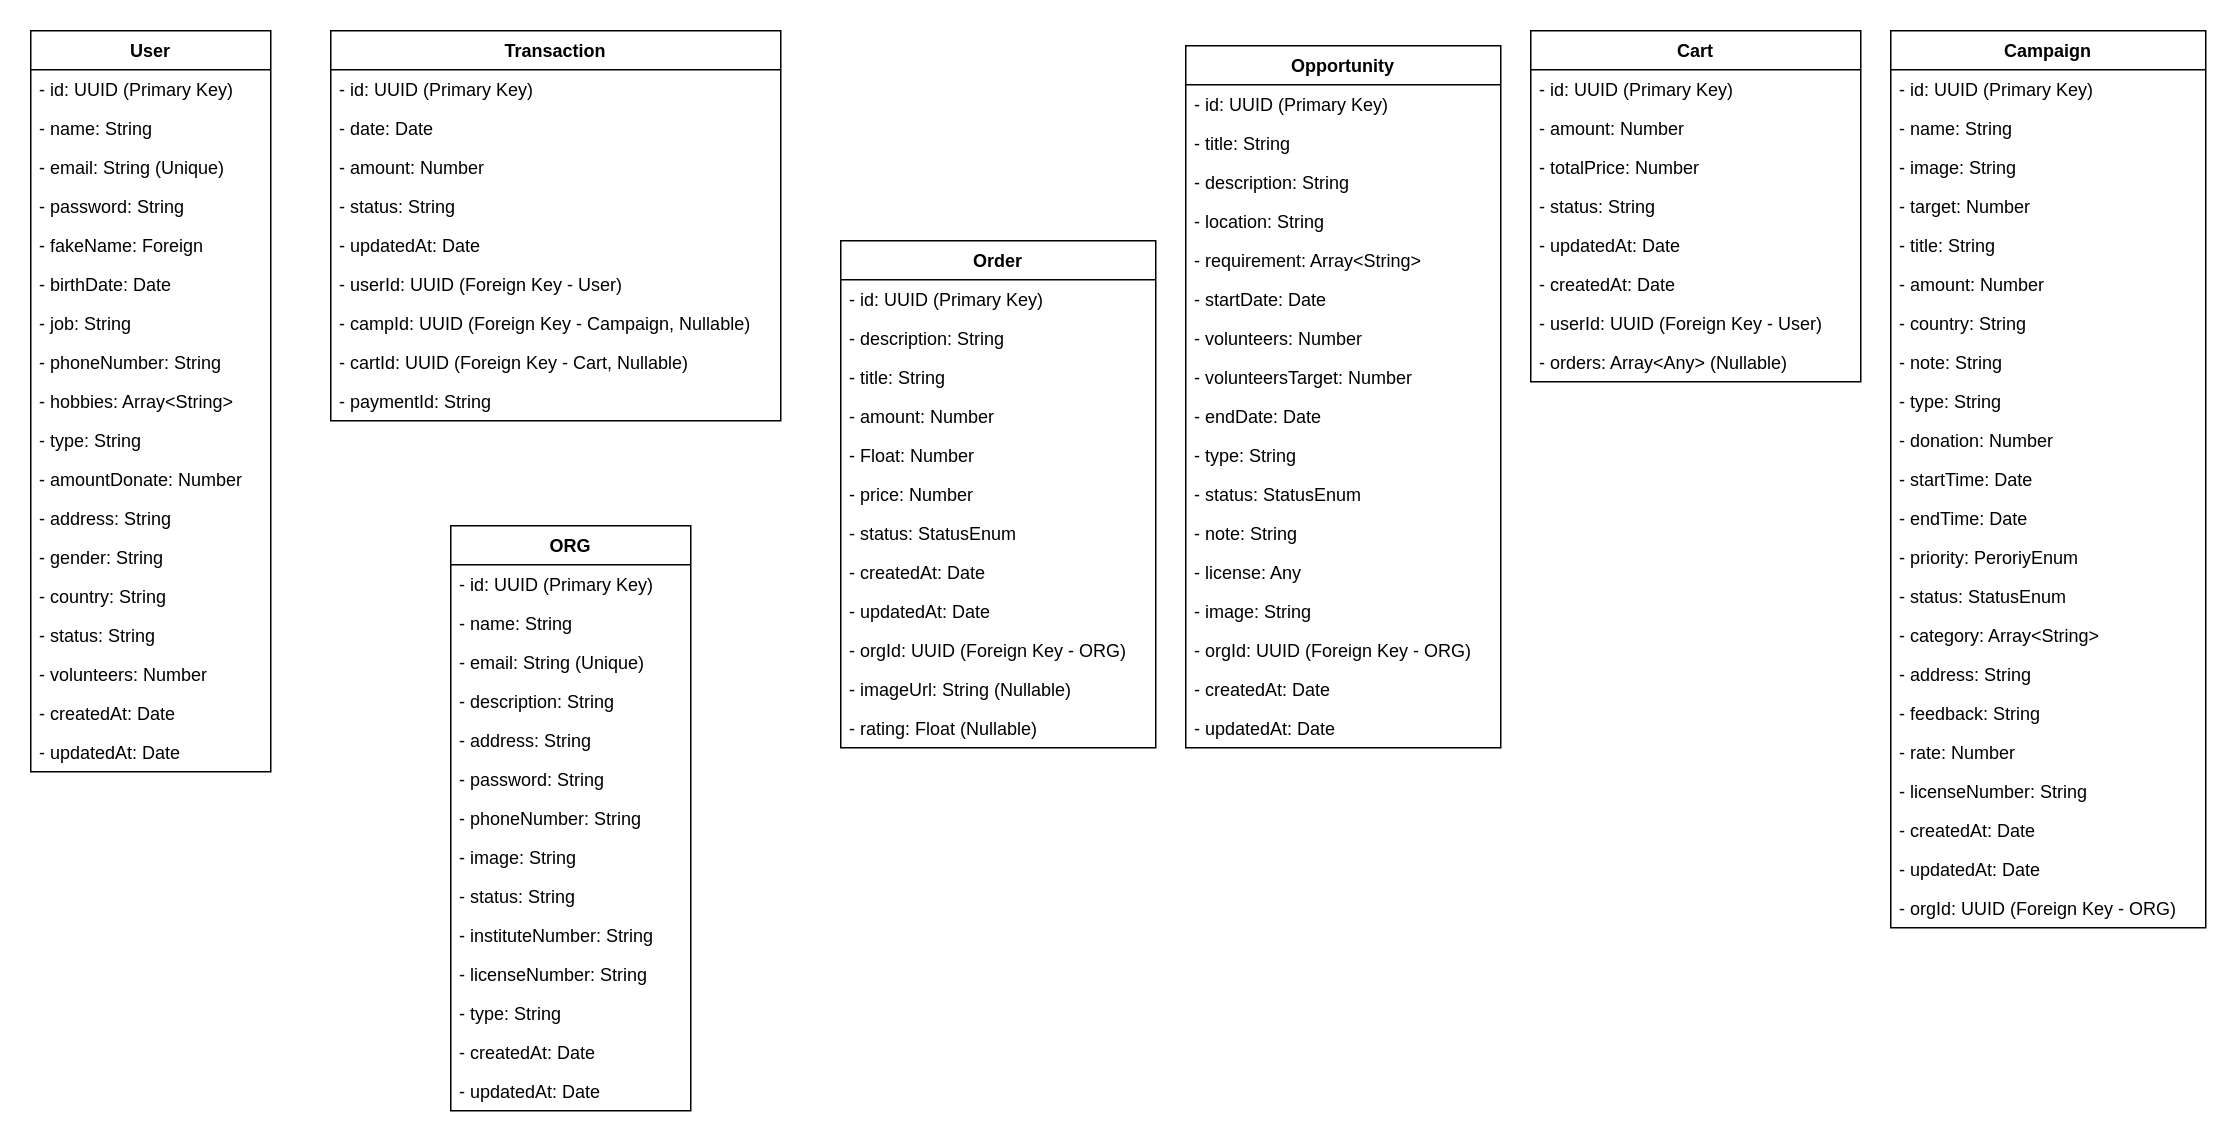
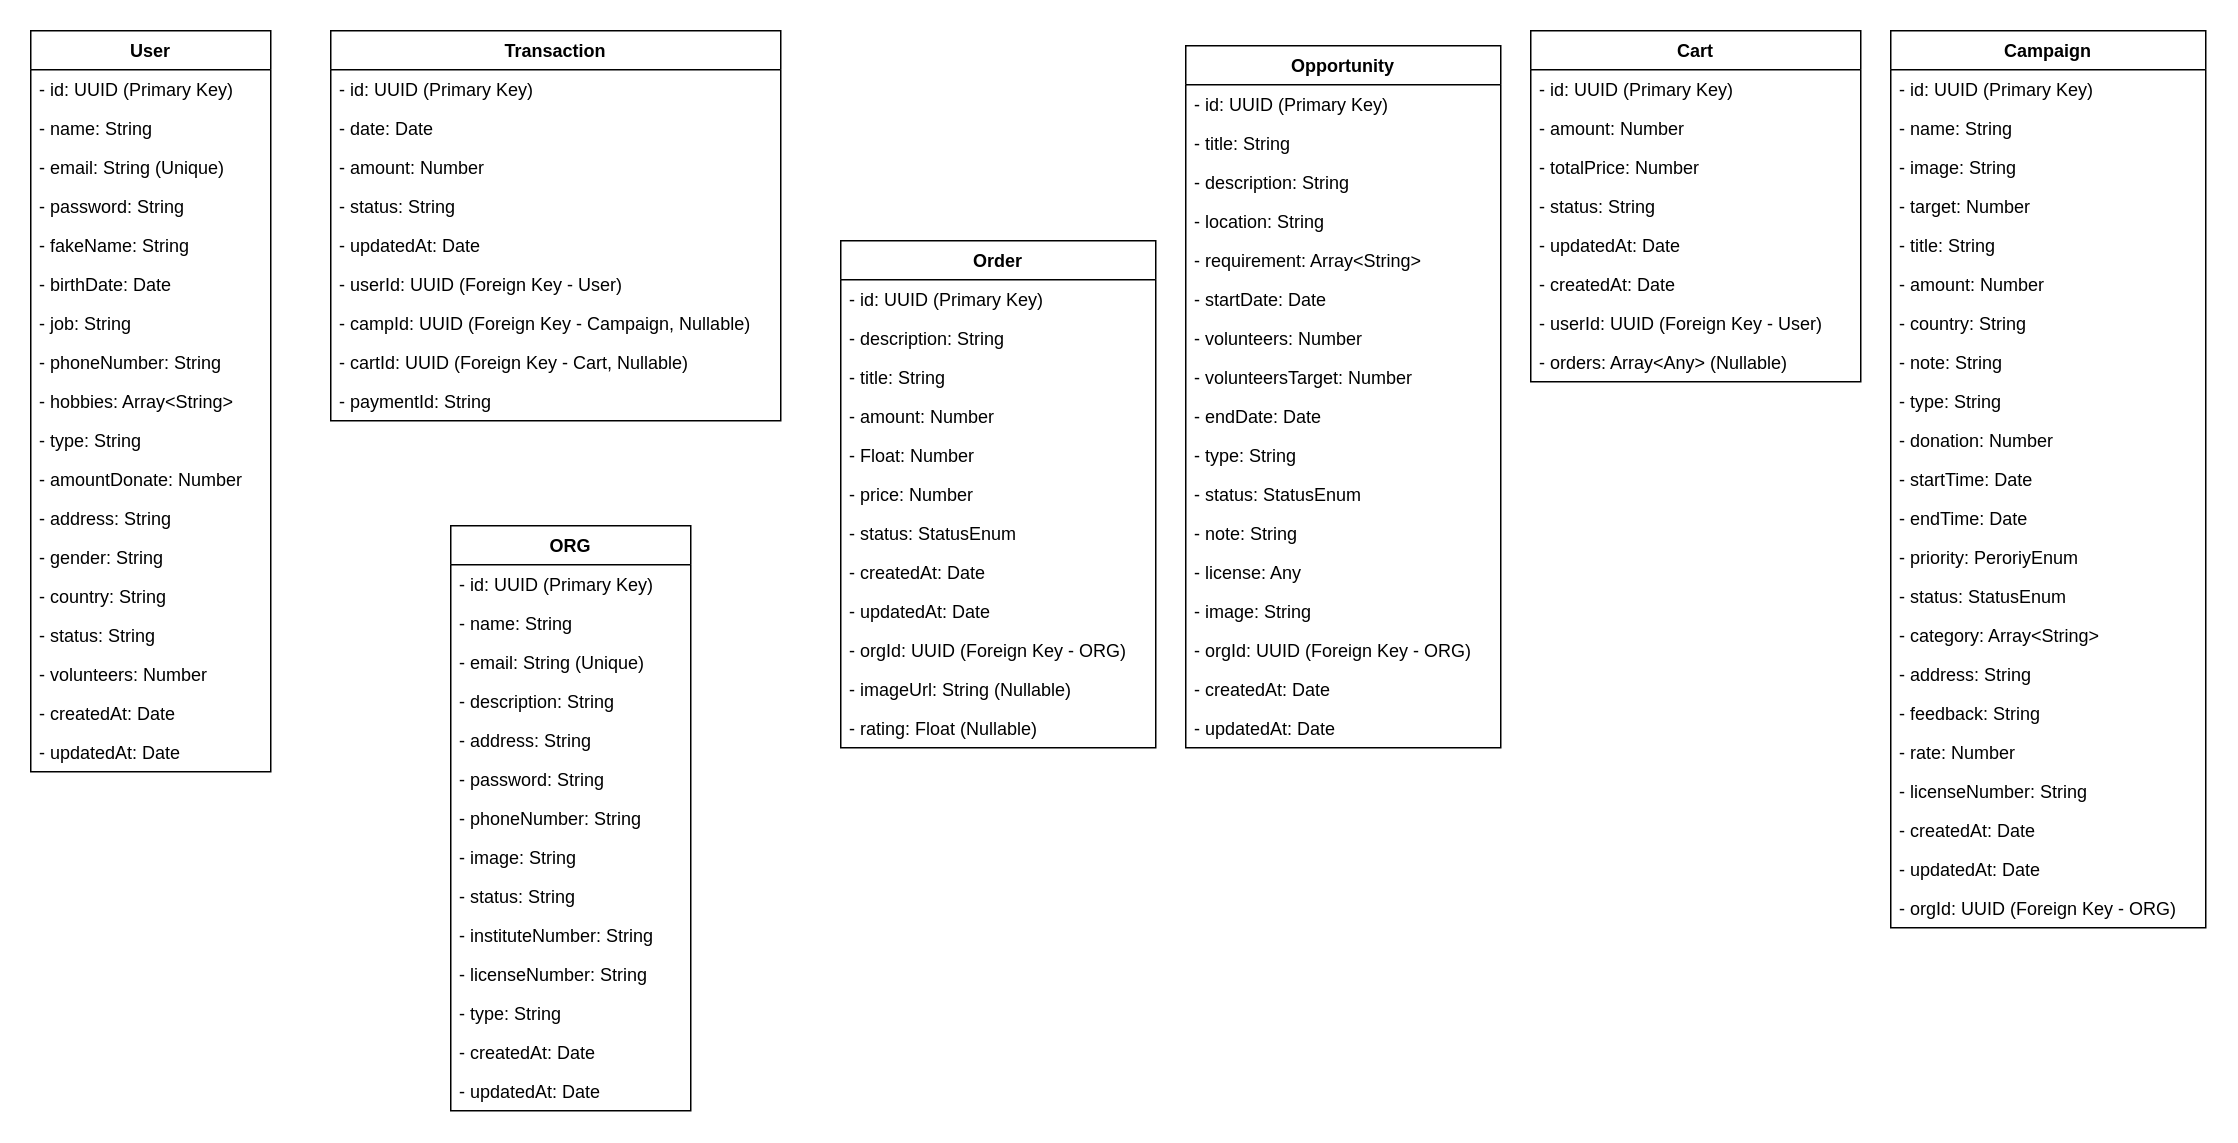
node "- fakeName: Foreign": label "- fakeName: Foreign" -> "- fakeName: String"
